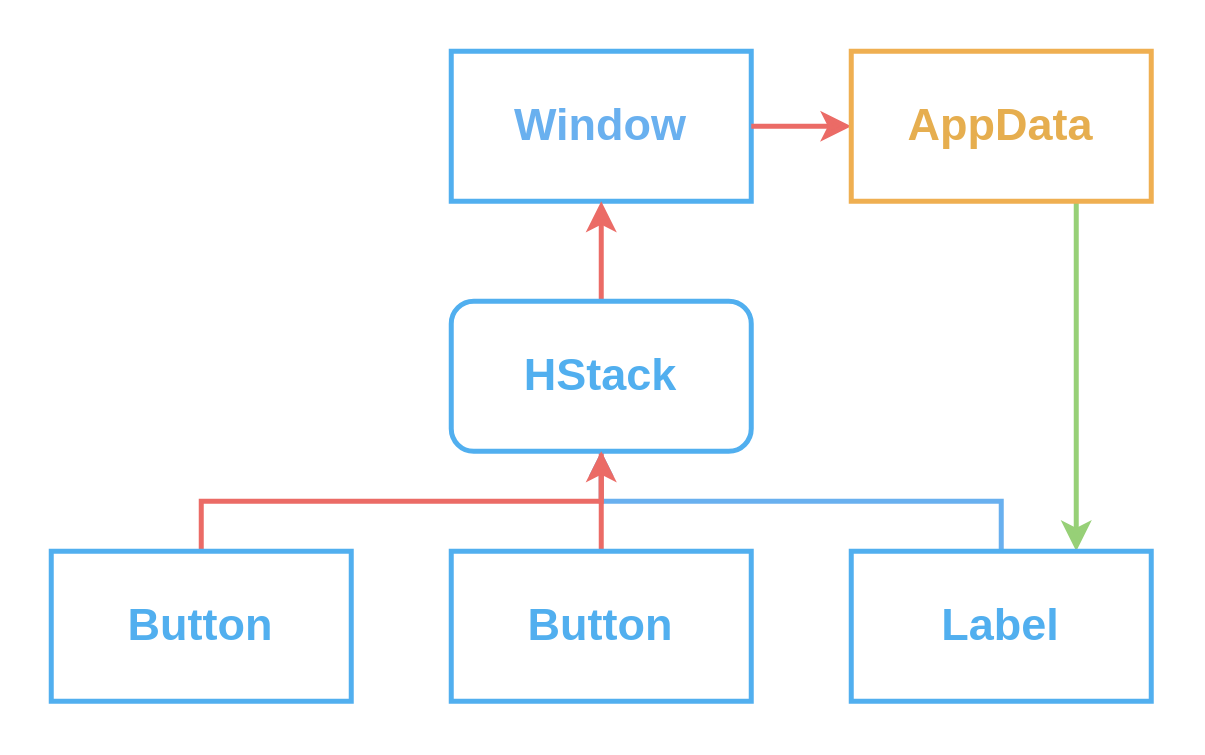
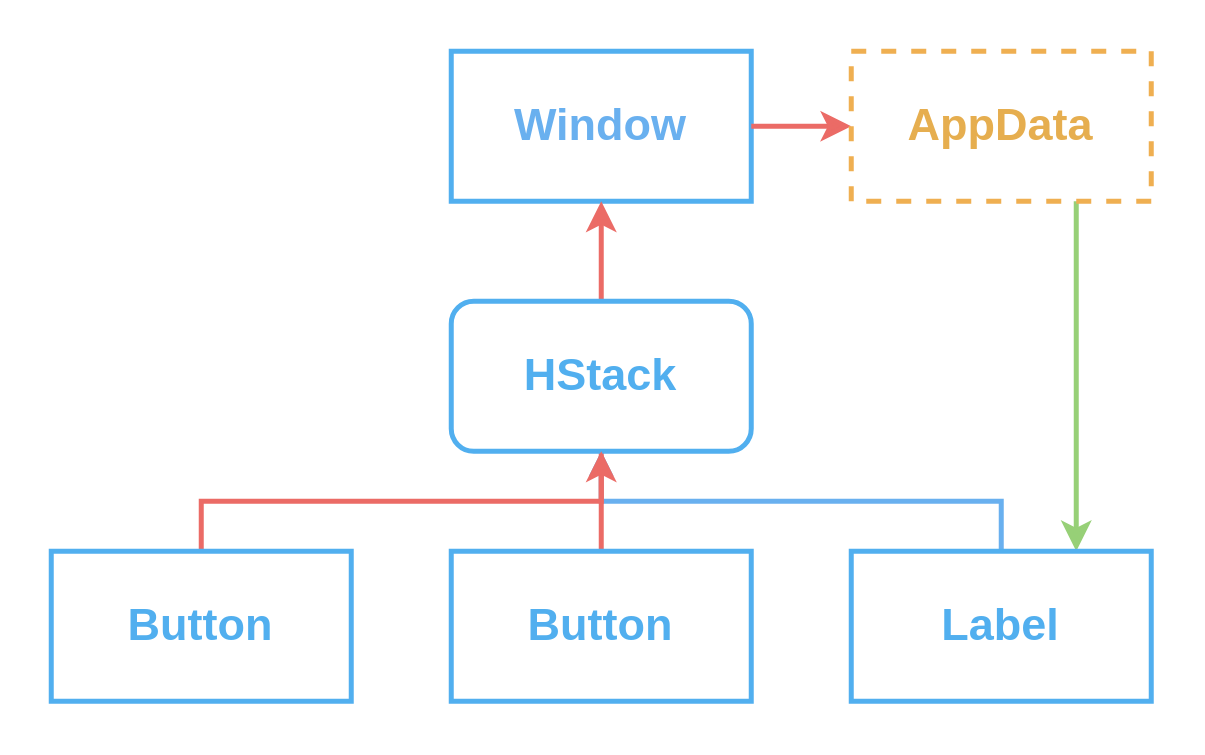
node "AppData": style solid -> dashed
